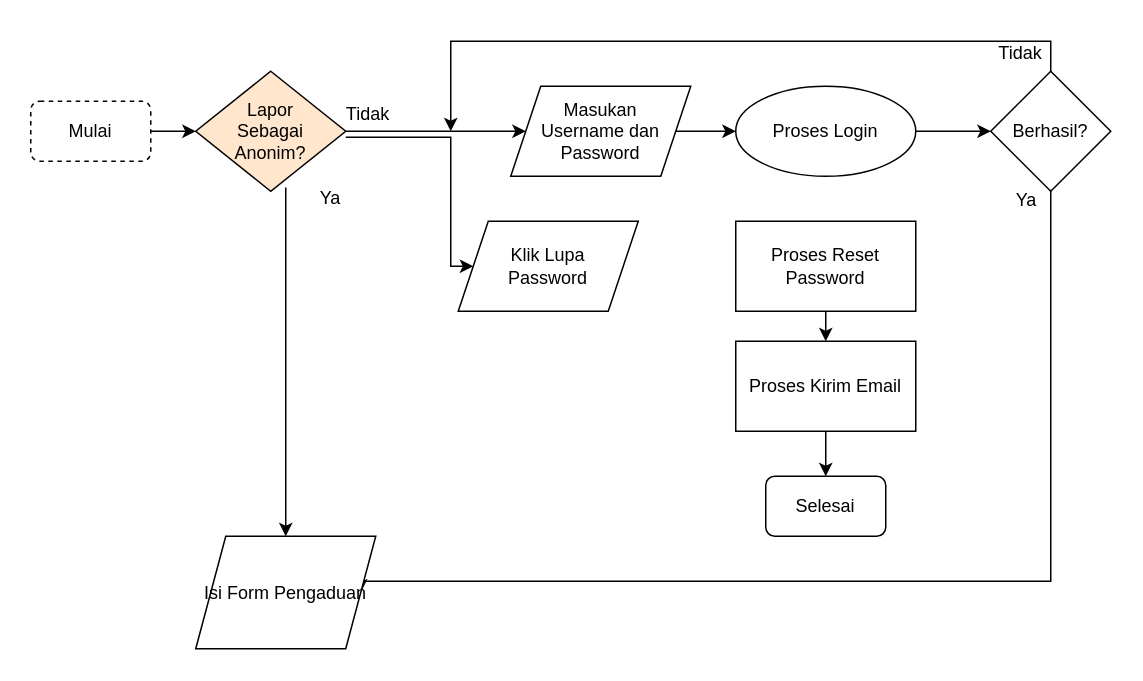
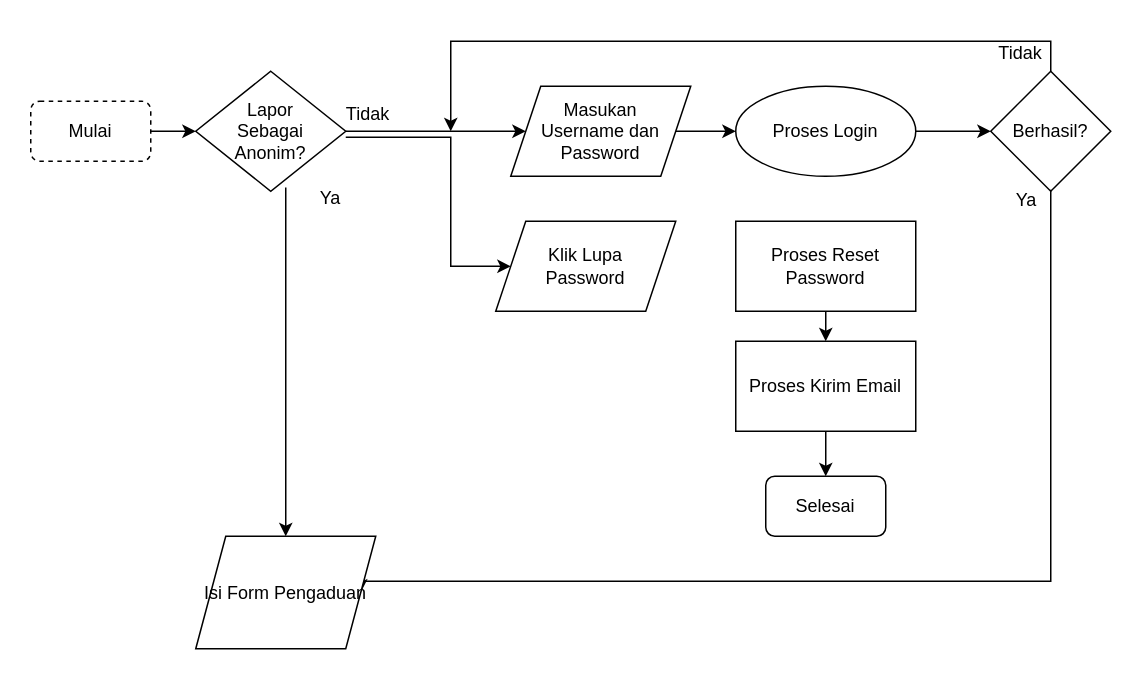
node "Lapor Sebagai Anonim?": fillcolor #ffe6cc -> #ffffff
node "Klik Lupa Password": moved (548, 266) -> (586, 266)
